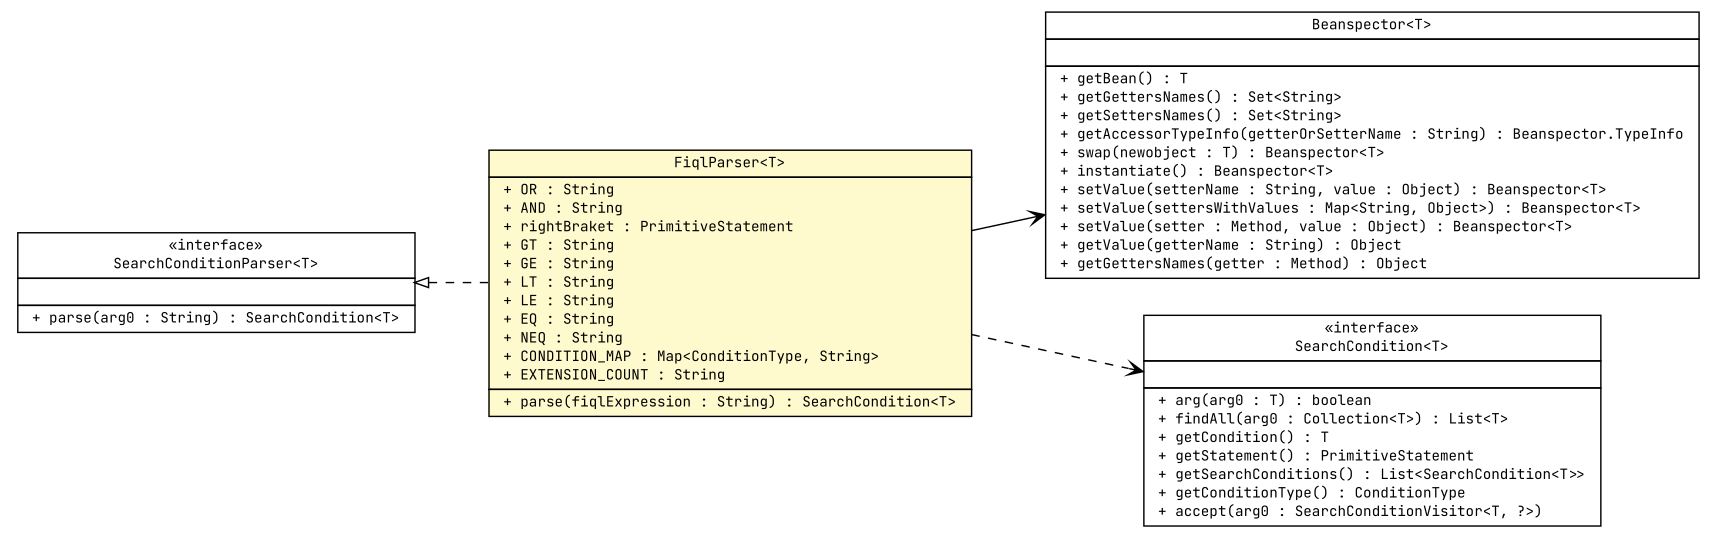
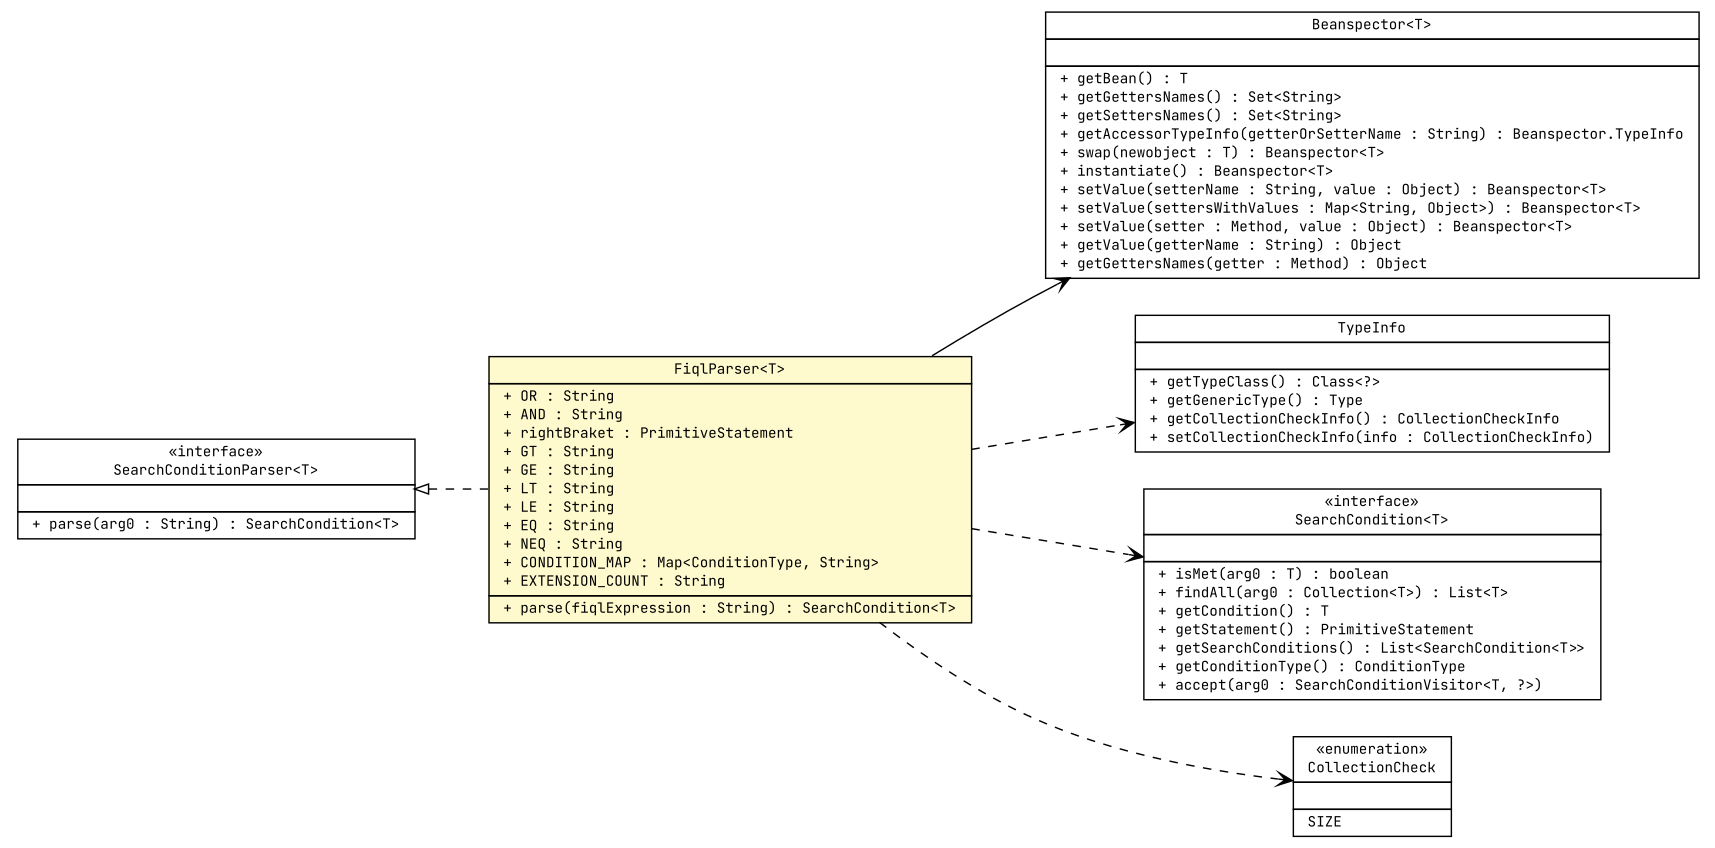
node "TypeInfo": added
node "SearchCondition<T>": text "+ arg(arg0 : T) : boolean" -> "+ isMet(arg0 : T) : boolean"
node "CollectionCheck": added
